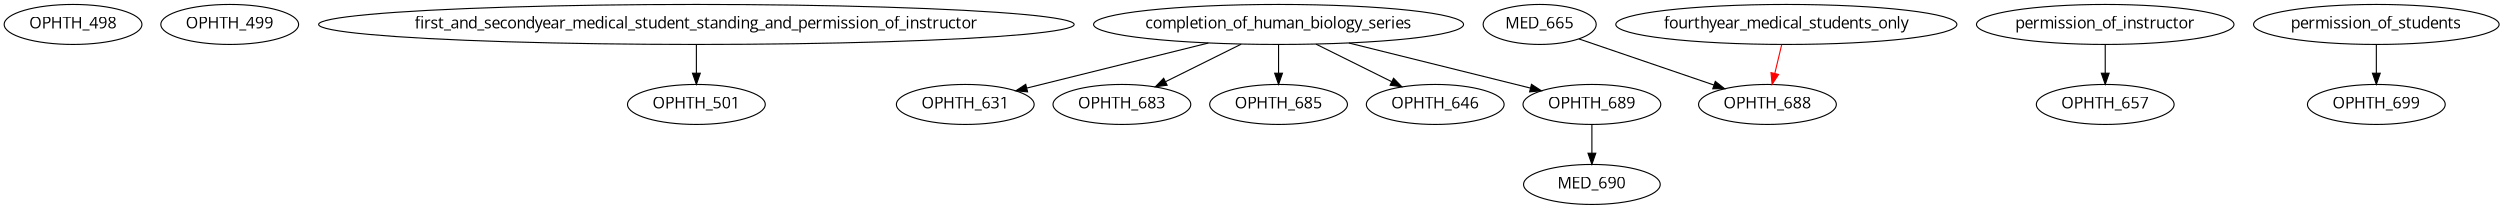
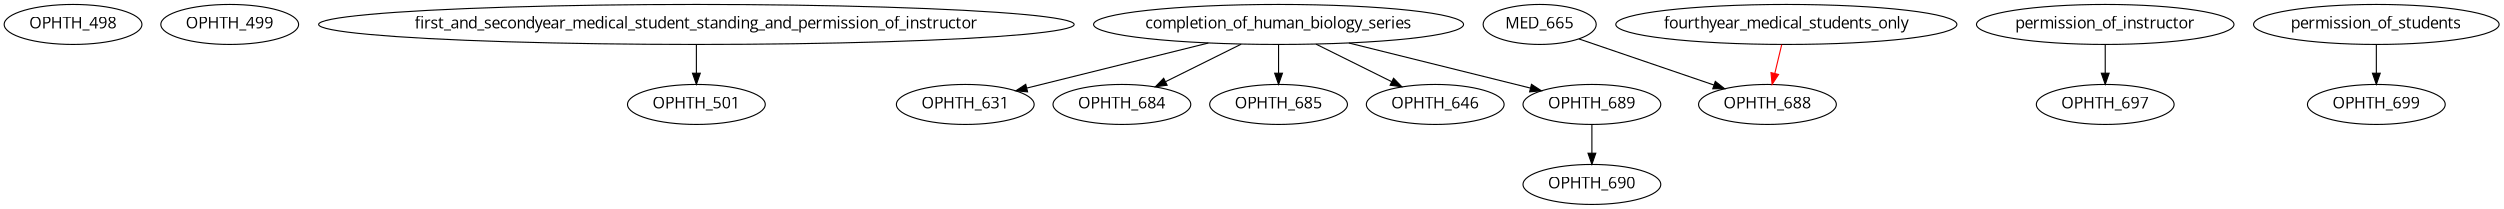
node "OPHTH_683": label "OPHTH_683" -> "OPHTH_684"
node "OPHTH_657": label "OPHTH_657" -> "OPHTH_697"
node "MED_690": label "MED_690" -> "OPHTH_690"
